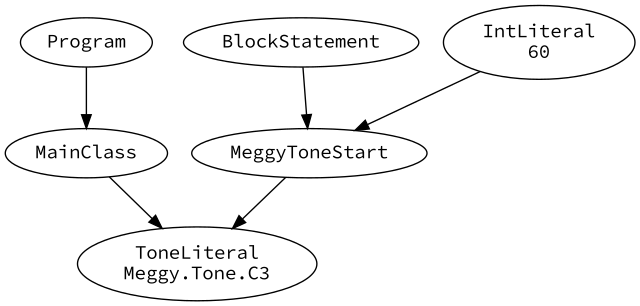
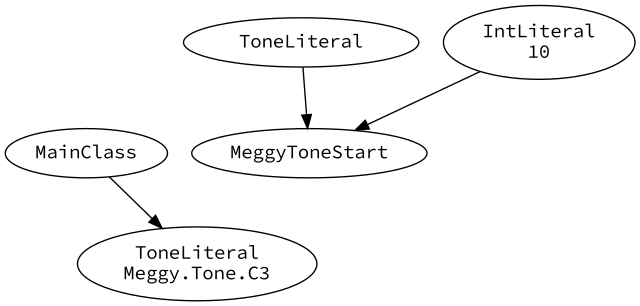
node "Program": removed
node "BlockStatement": label "BlockStatement" -> "ToneLiteral"
node "IntLiteral 60": label "IntLiteral 60" -> "IntLiteral 10"
edge "MeggyToneStart" -> "ToneLiteral Meggy.Tone.C3": removed
